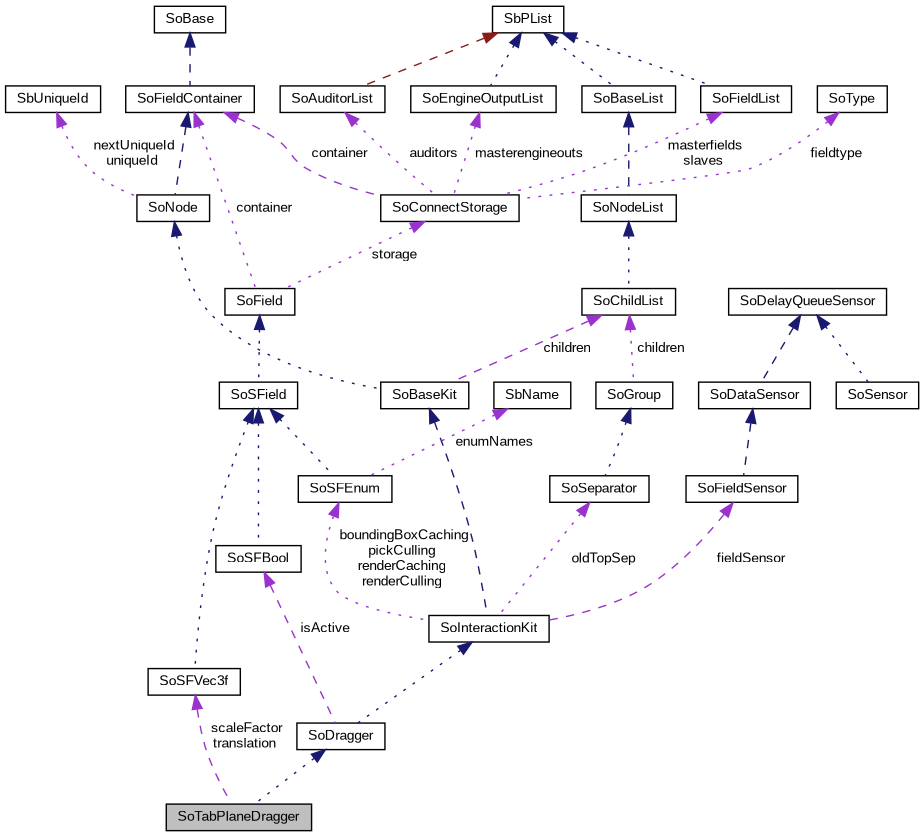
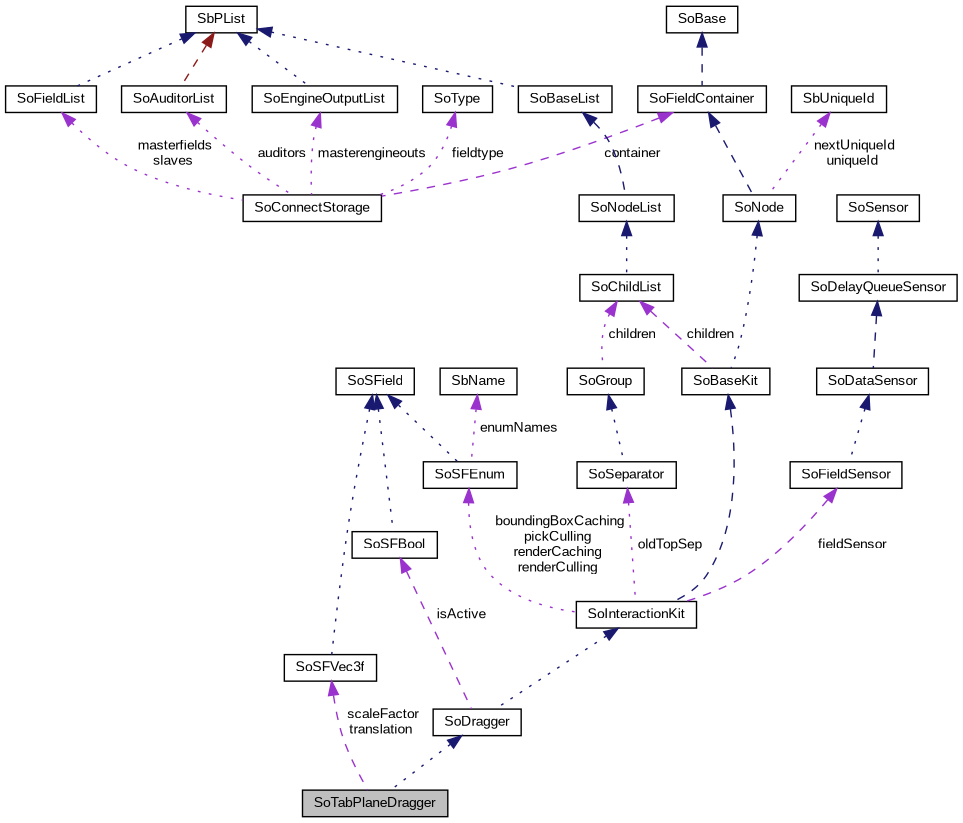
node "SoField": removed
edge "SoSensor" -> "SoDelayQueueSensor": reversed
edge "SoFieldSensor" -> "SoDataSensor": style dashed -> dotted
